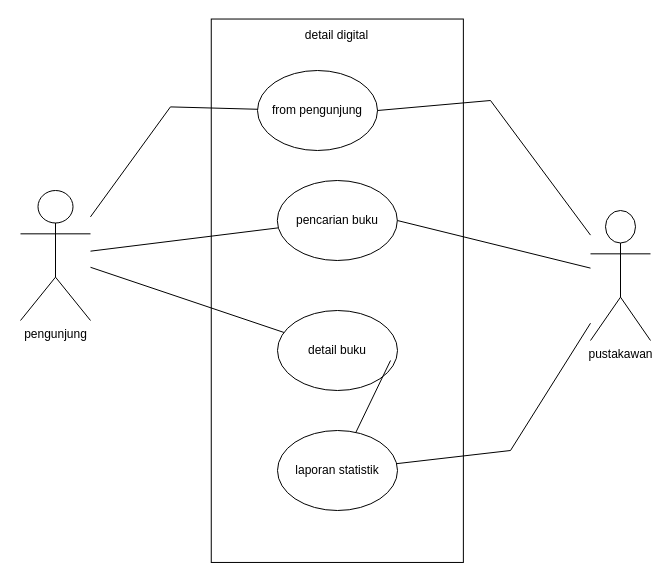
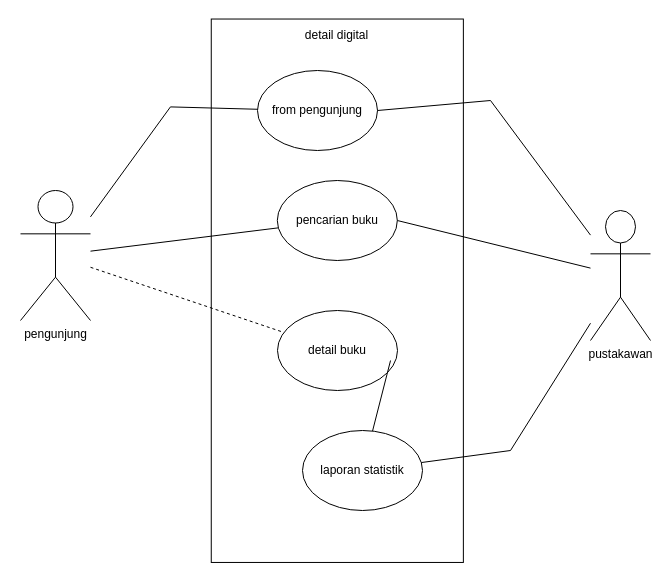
edge "pengunjung" -- "detail buku": style solid -> dashed
node "laporan statistik": moved (338, 471) -> (363, 471)
